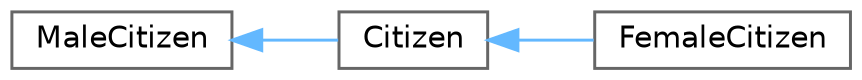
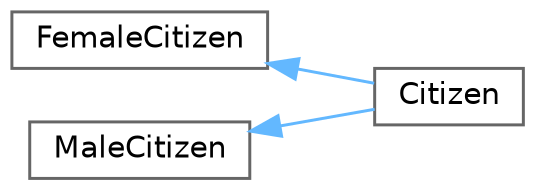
edge "FemaleCitizen" -> "Citizen": reversed
